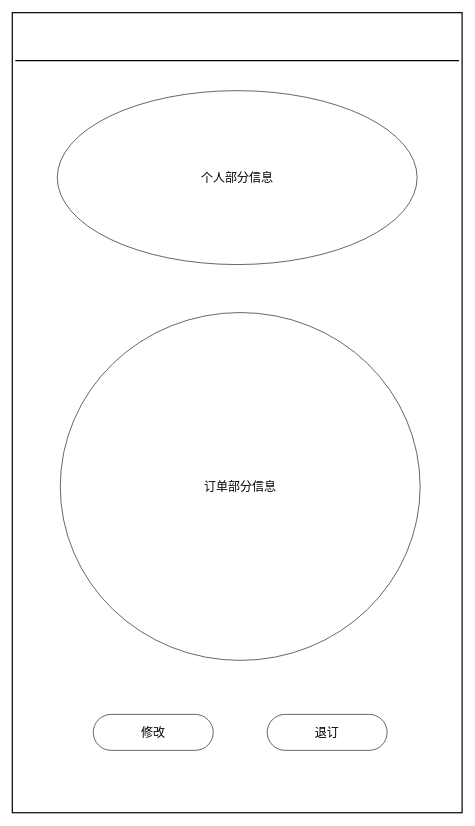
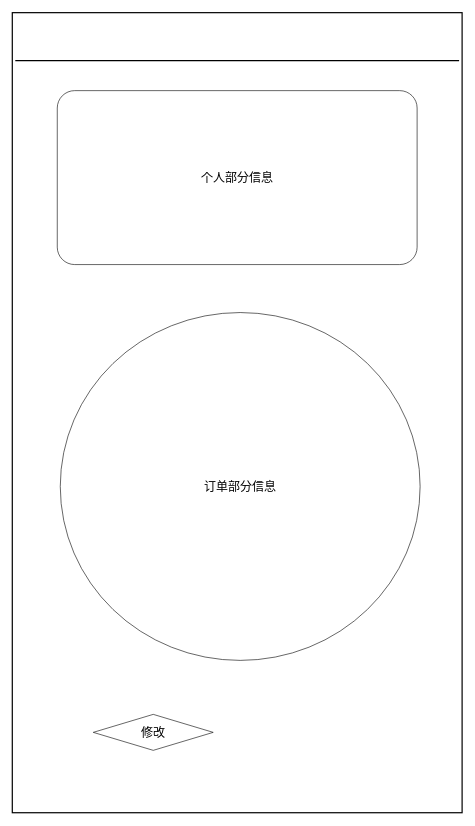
node "个人部分信息": shape ellipse -> rounded rectangle
node "修改": shape rounded rectangle -> diamond
node "退订": removed
